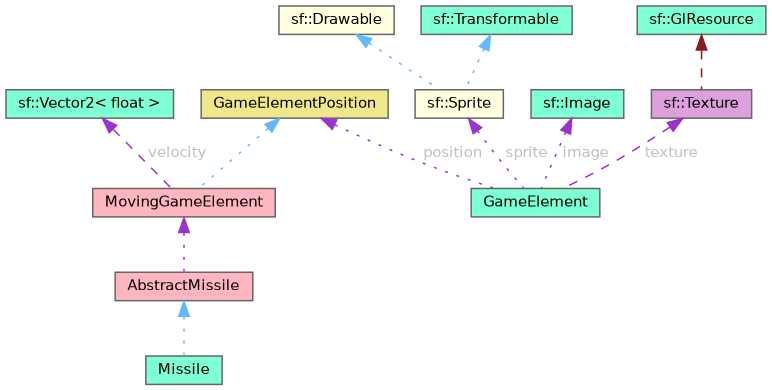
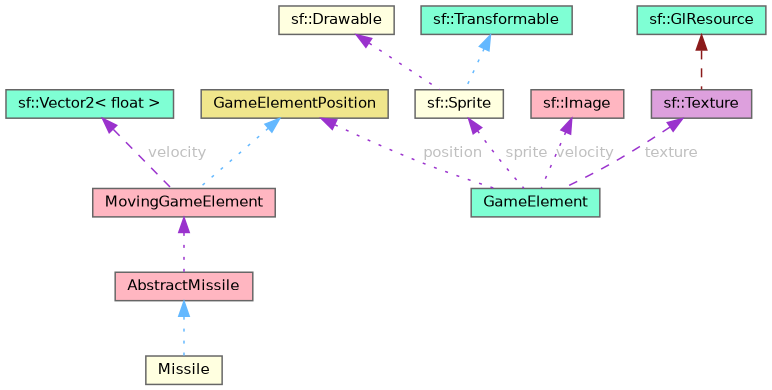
edge "sf::Sprite" -> "sf::Drawable": color steelblue1 -> darkorchid3
node "sf::Image": fillcolor aquamarine -> lightpink
edge "GameElement" -> "sf::Image": label " image" -> " velocity"
node "Missile": fillcolor aquamarine -> lightyellow
